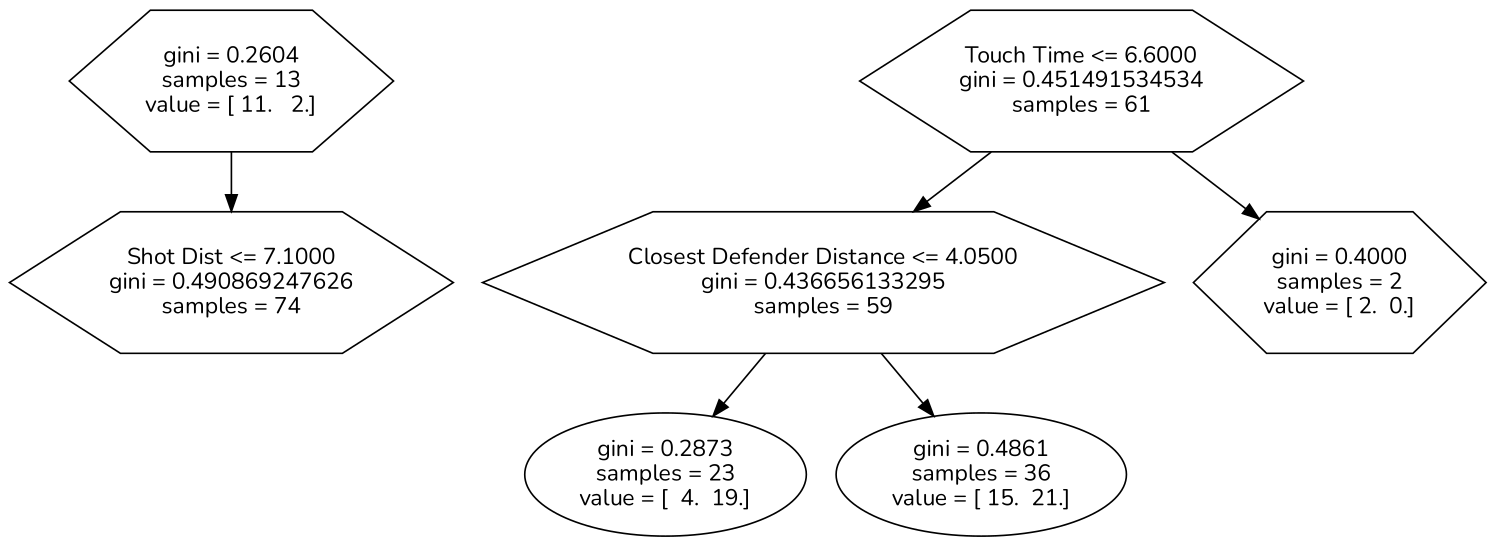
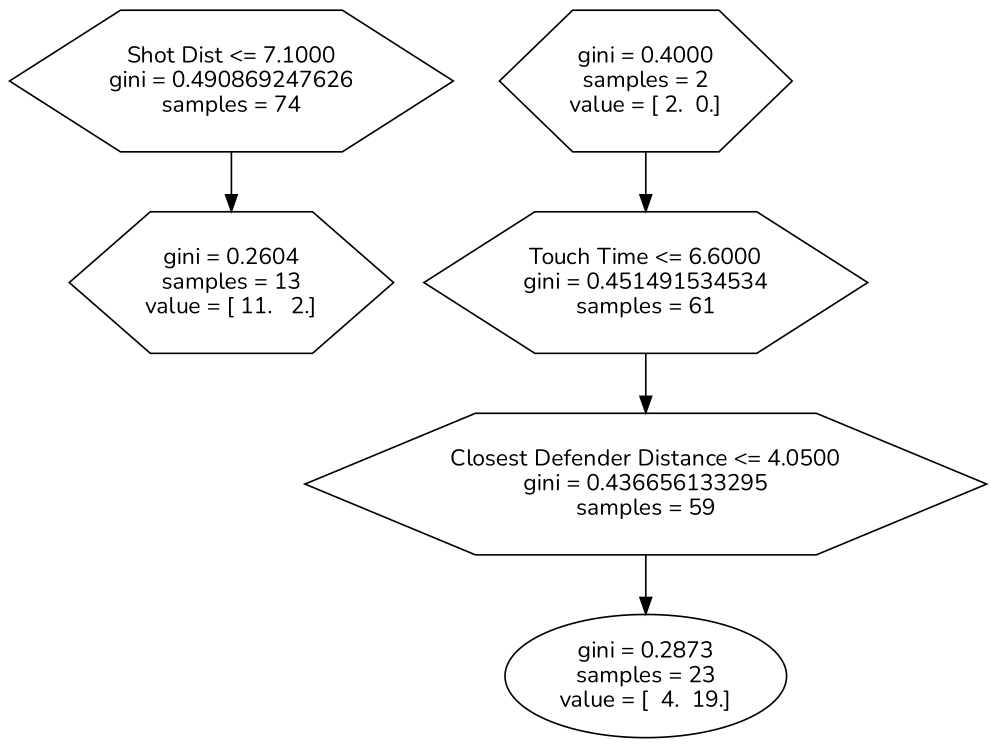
edge "gini = 0.2604 samples = 13 value = [ 11.   2.]" -> "Shot Dist <= 7.1000 gini = 0.490869247626 samples = 74": reversed
edge "Touch Time <= 6.6000 gini = 0.451491534534 samples = 61" -> "gini = 0.4000 samples = 2 value = [ 2.  0.]": reversed
node "gini = 0.4861 samples = 36 value = [ 15.  21.]": removed
